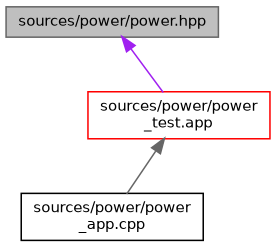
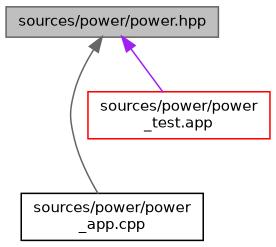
edge "sources/power/power _app.cpp" -> "sources/power/power _test.app": now "sources/power/power _app.cpp" -> "sources/power/power.hpp"
